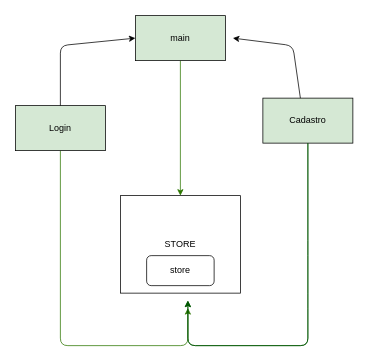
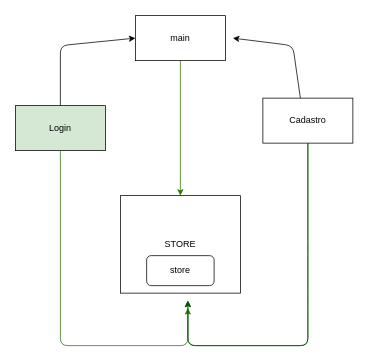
node "main": fillcolor #d5e8d4 -> #ffffff
node "Cadastro": fillcolor #d5e8d4 -> #ffffff
